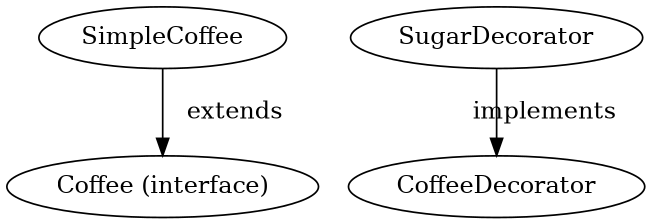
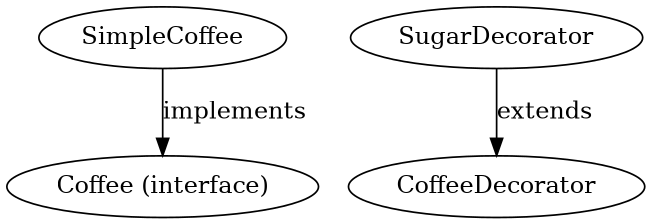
edge "SimpleCoffee" -> "Coffee (interface)": label "extends" -> "implements"
edge "SugarDecorator" -> "CoffeeDecorator": label "implements" -> "extends"
